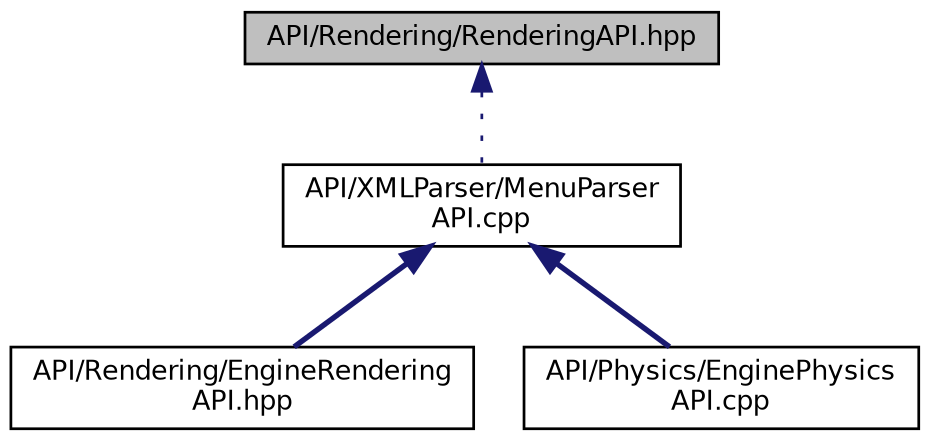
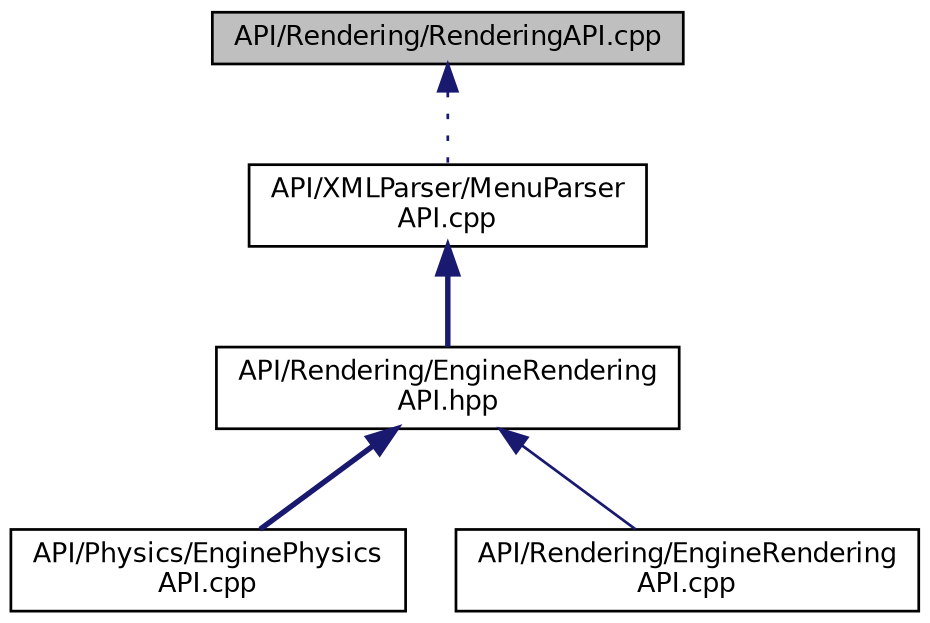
node "API/Rendering/RenderingAPI.hpp": label "API/Rendering/RenderingAPI.hpp" -> "API/Rendering/RenderingAPI.cpp"
edge "API/Physics/EnginePhysics API.cpp" -> "API/XMLParser/MenuParser API.cpp": now "API/Physics/EnginePhysics API.cpp" -> "API/Rendering/EngineRendering API.hpp"
node "API/Rendering/EngineRendering API.cpp": added
